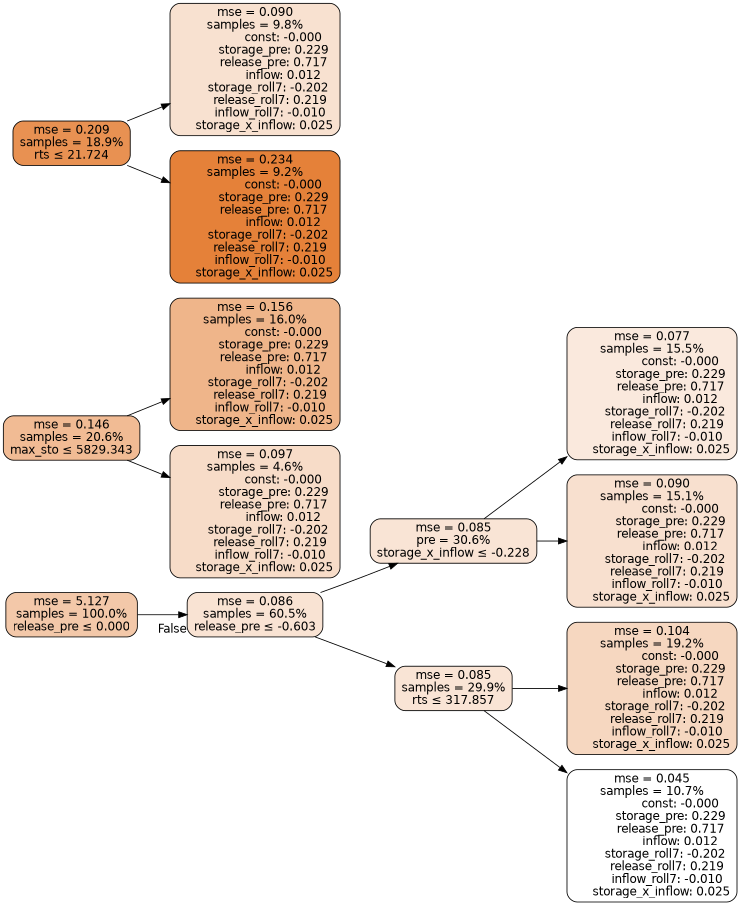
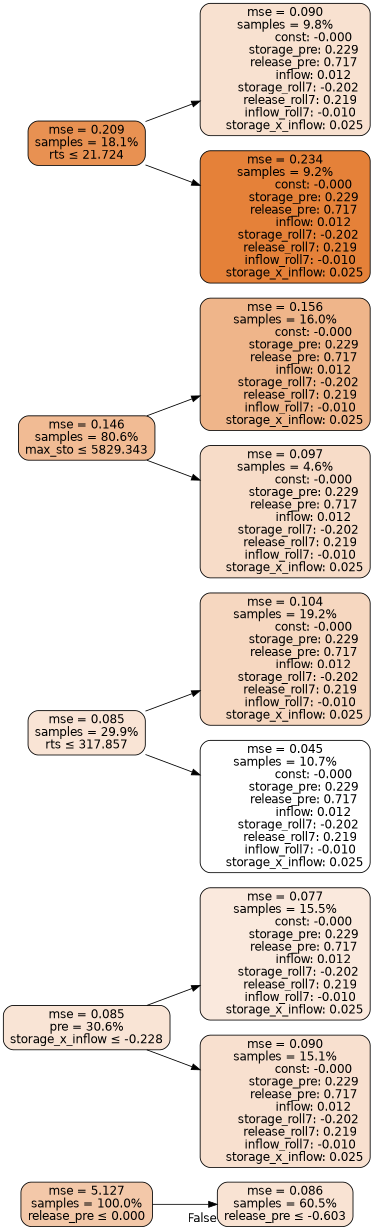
node "mse = 0.209 samples = 18.9% rts ≤ 21.724": label "mse = 0.209 samples = 18.9% rts ≤ 21.724" -> "mse = 0.209 samples = 18.1% rts ≤ 21.724"
node "mse = 0.146 samples = 20.6% max_sto ≤ 5829.343": label "mse = 0.146 samples = 20.6% max_sto ≤ 5829.343" -> "mse = 0.146 samples = 80.6% max_sto ≤ 5829.343"
edge "mse = 0.086 samples = 60.5% release_pre ≤ -0.603" -> "mse = 0.085 pre = 30.6% storage_x_inflow ≤ -0.228": removed
edge "mse = 0.086 samples = 60.5% release_pre ≤ -0.603" -> "mse = 0.085 samples = 29.9% rts ≤ 317.857": removed
